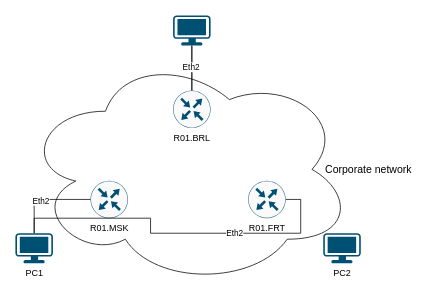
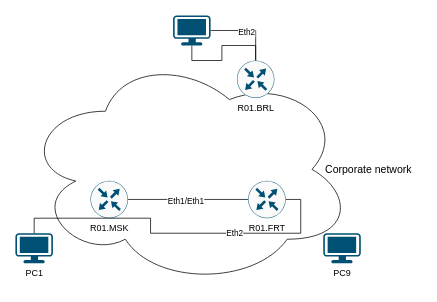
node "R01.BRL": moved (192, 109) -> (255, 79)
edge "R01.MSK" -- "PC1": removed, label "Eth2"
edge "R01.MSK" -- "R01.FRT": added, label "Eth1/Eth1"
node "PC2": label "PC2" -> "PC9"
